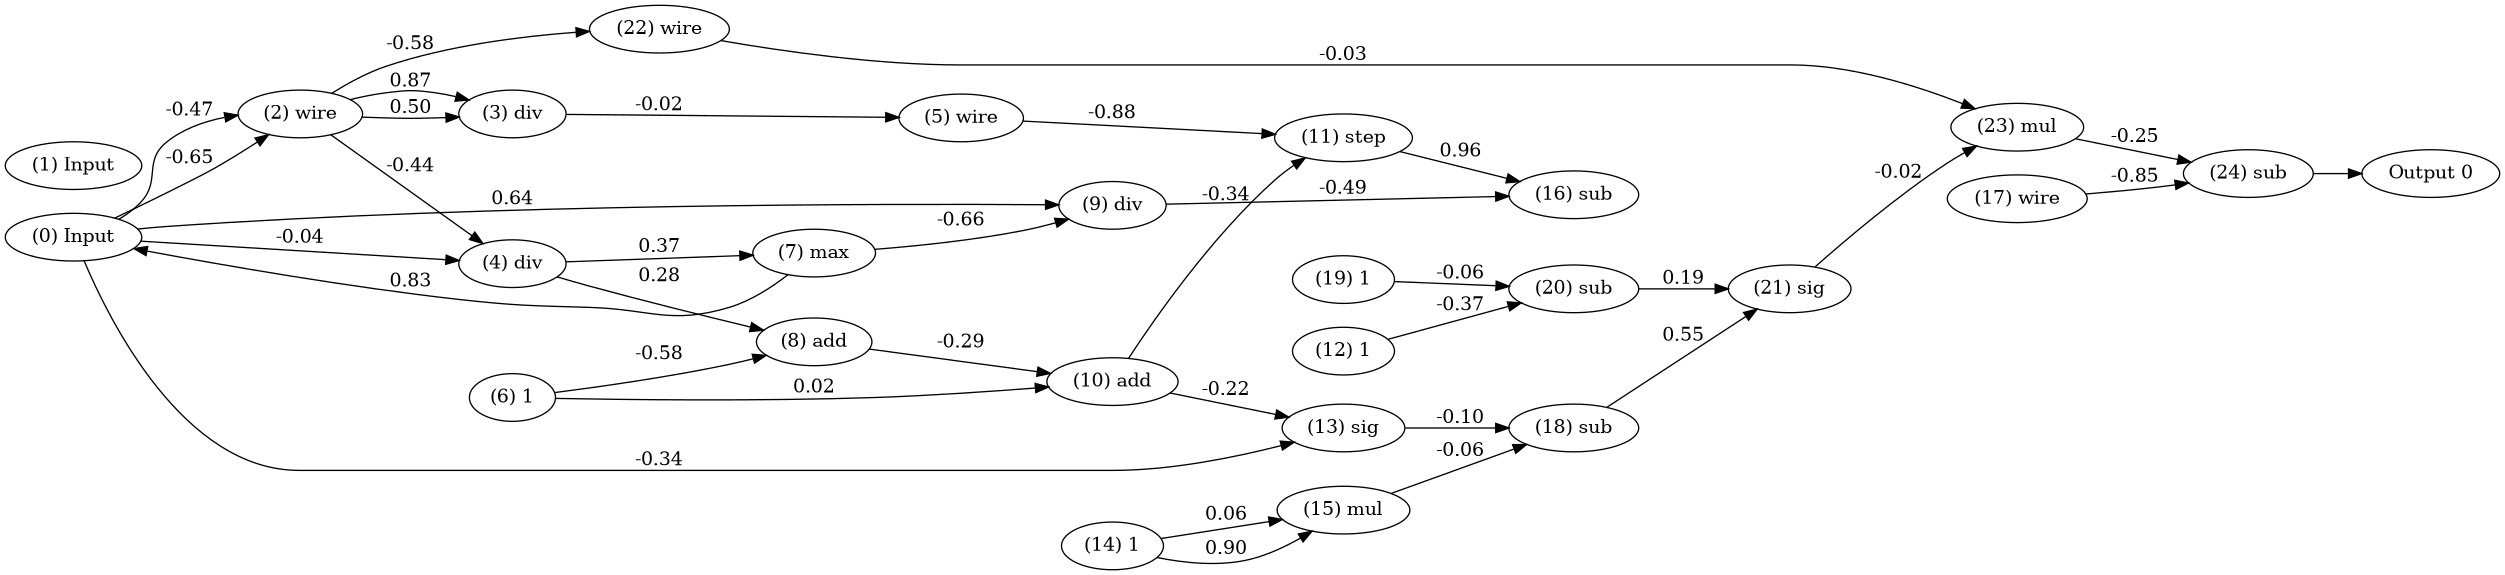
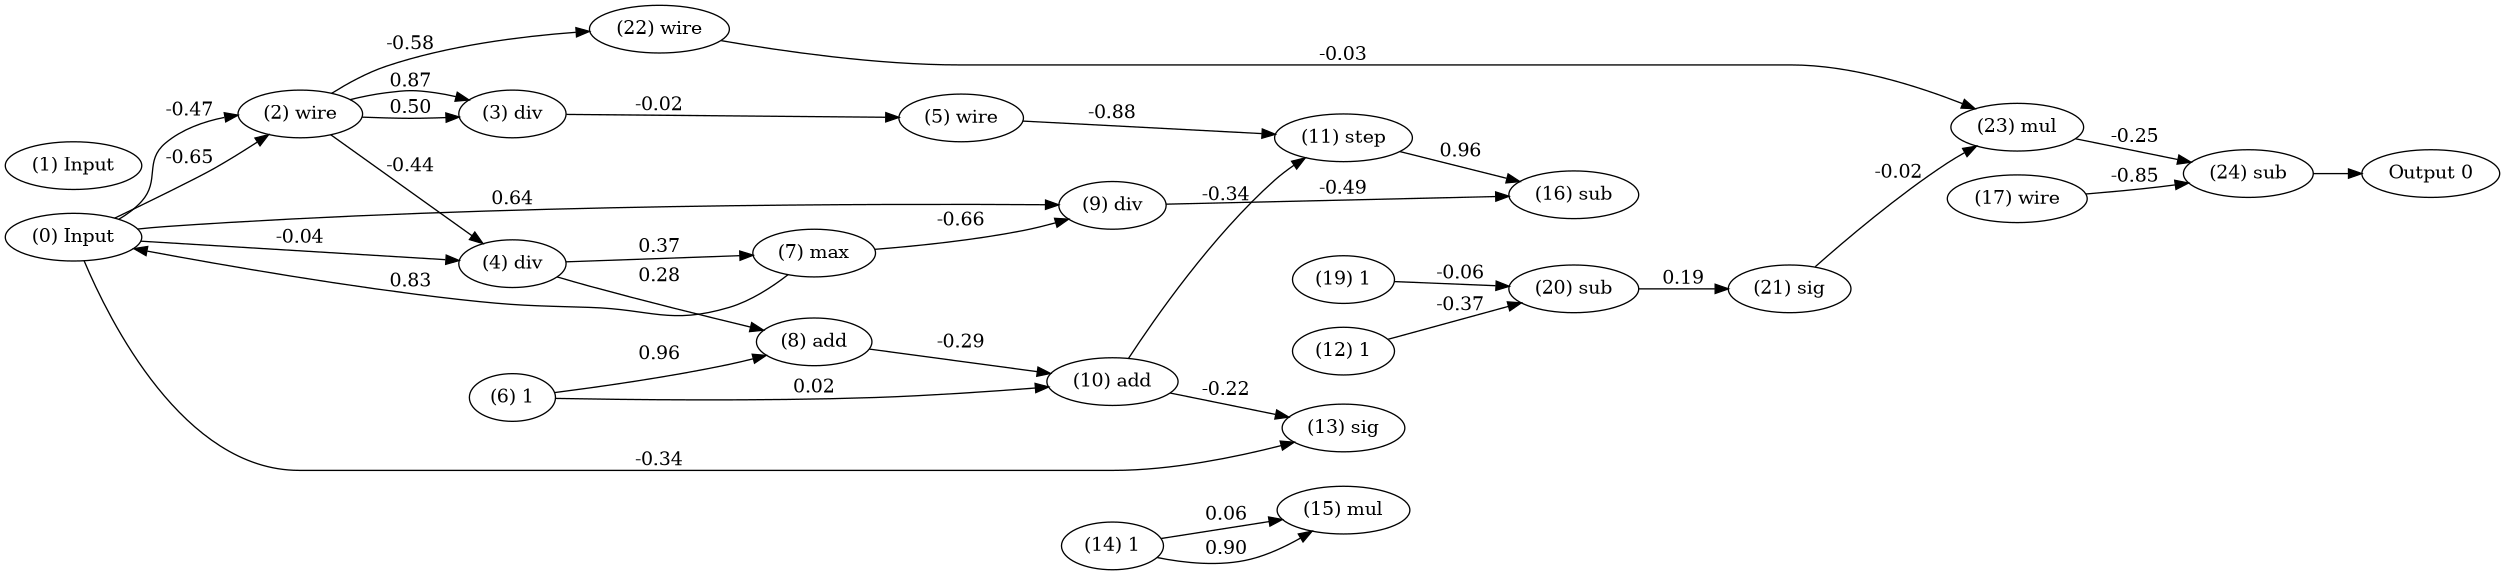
edge "(6) 1" -> "(8) add": label "-0.58" -> "0.96"
node "(18) sub": removed
